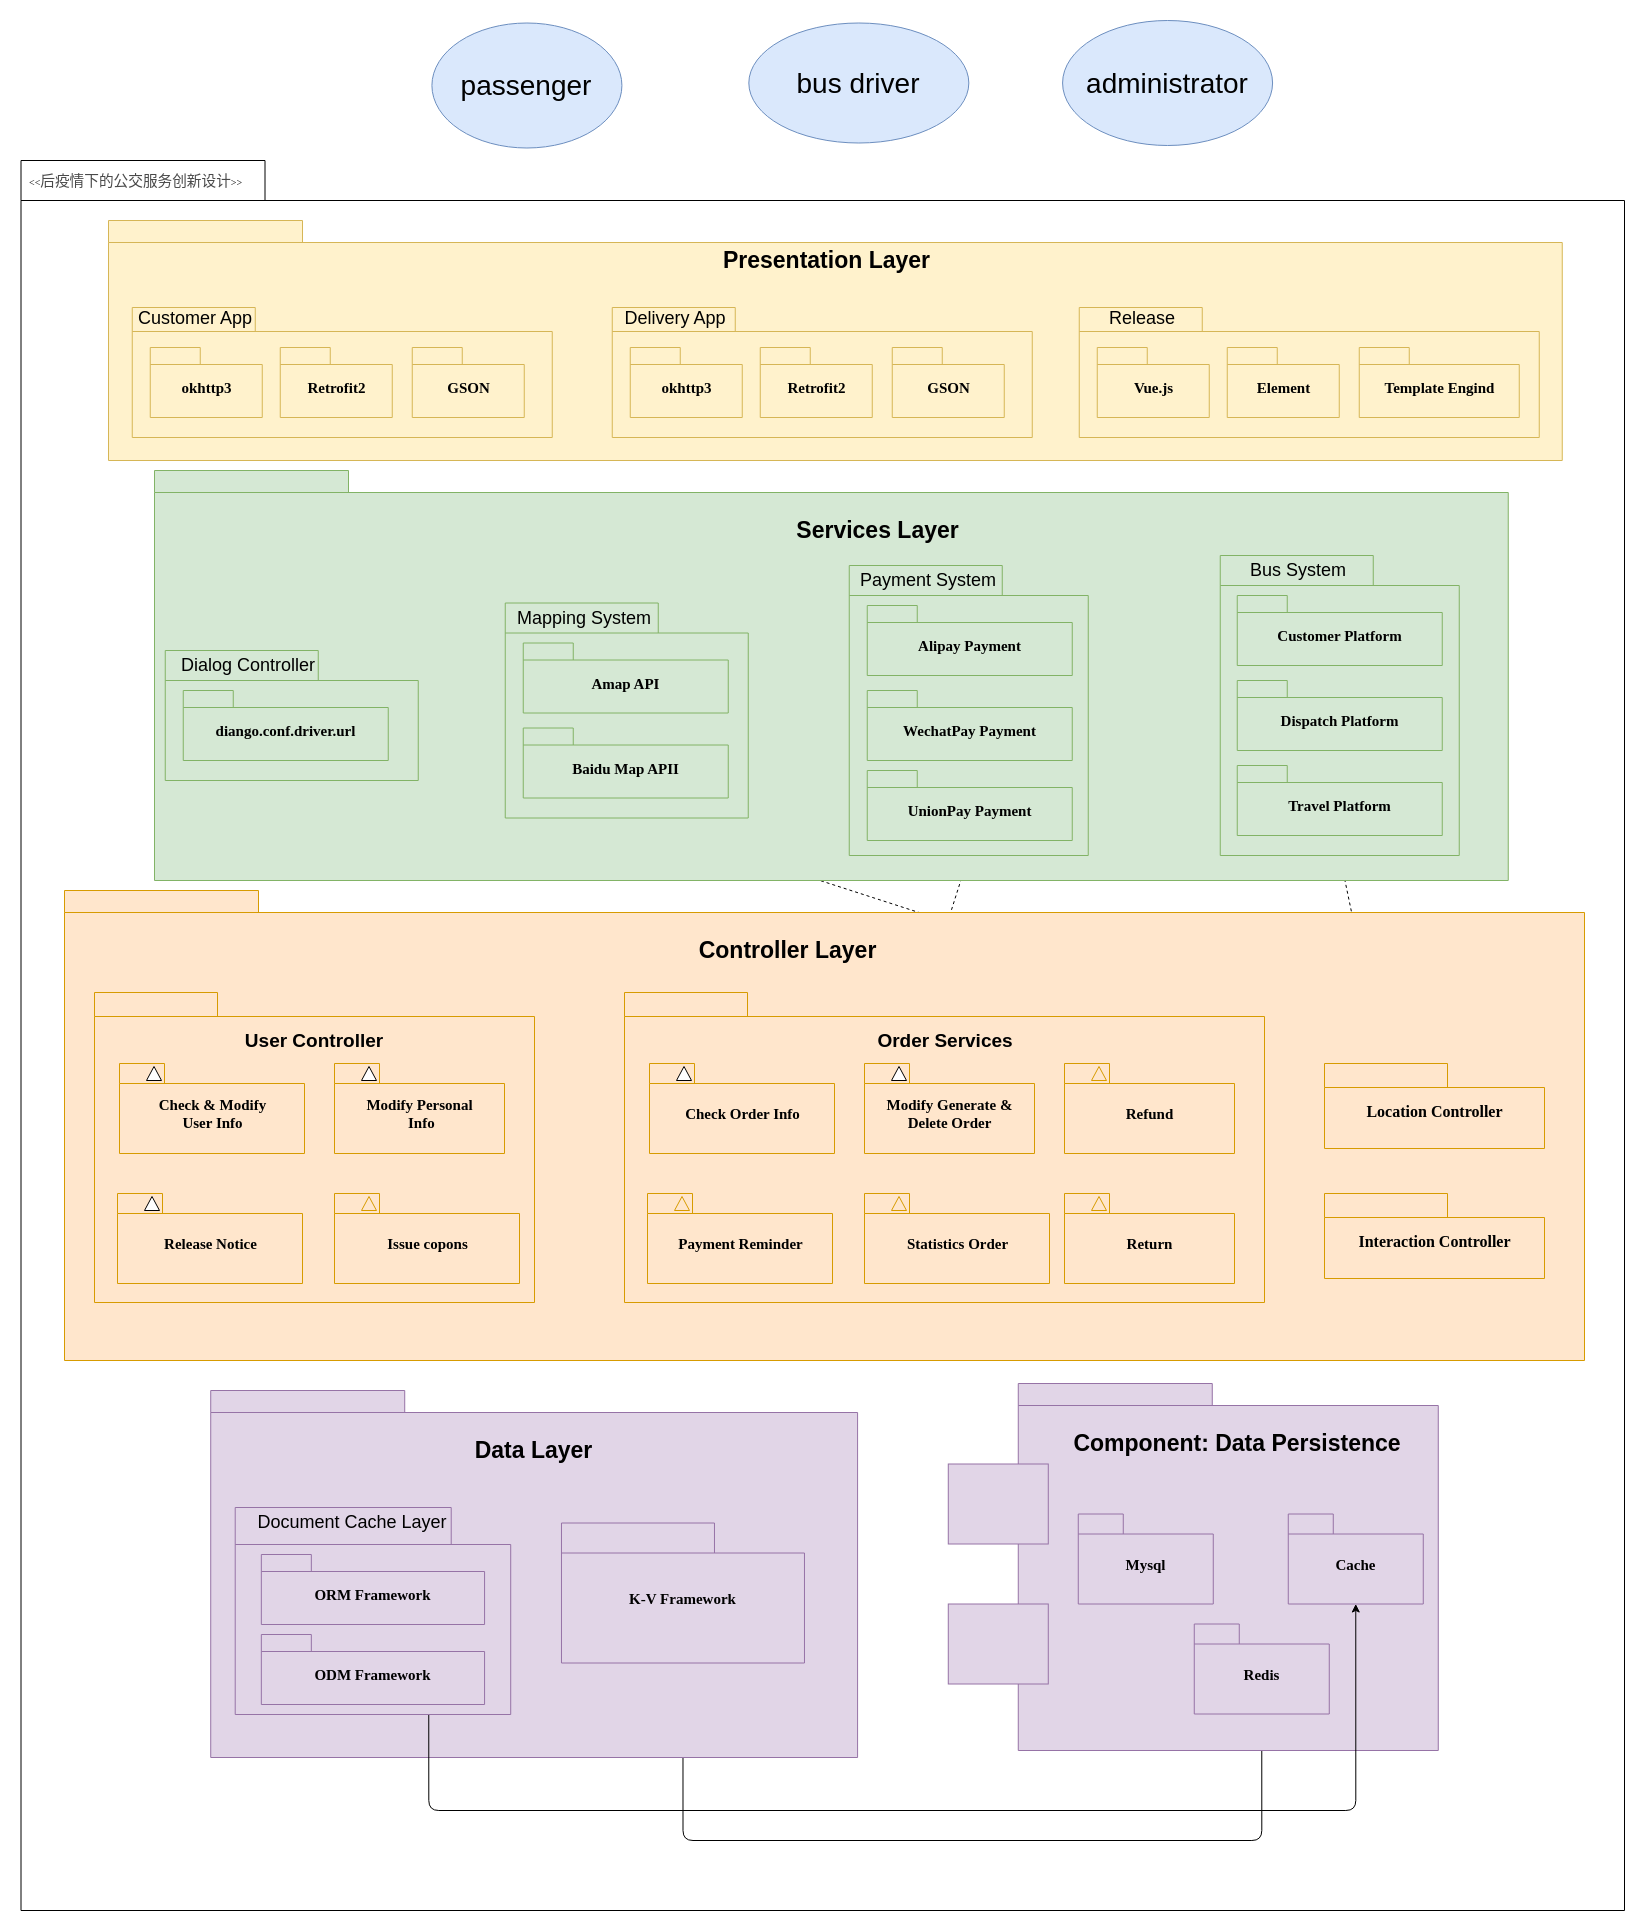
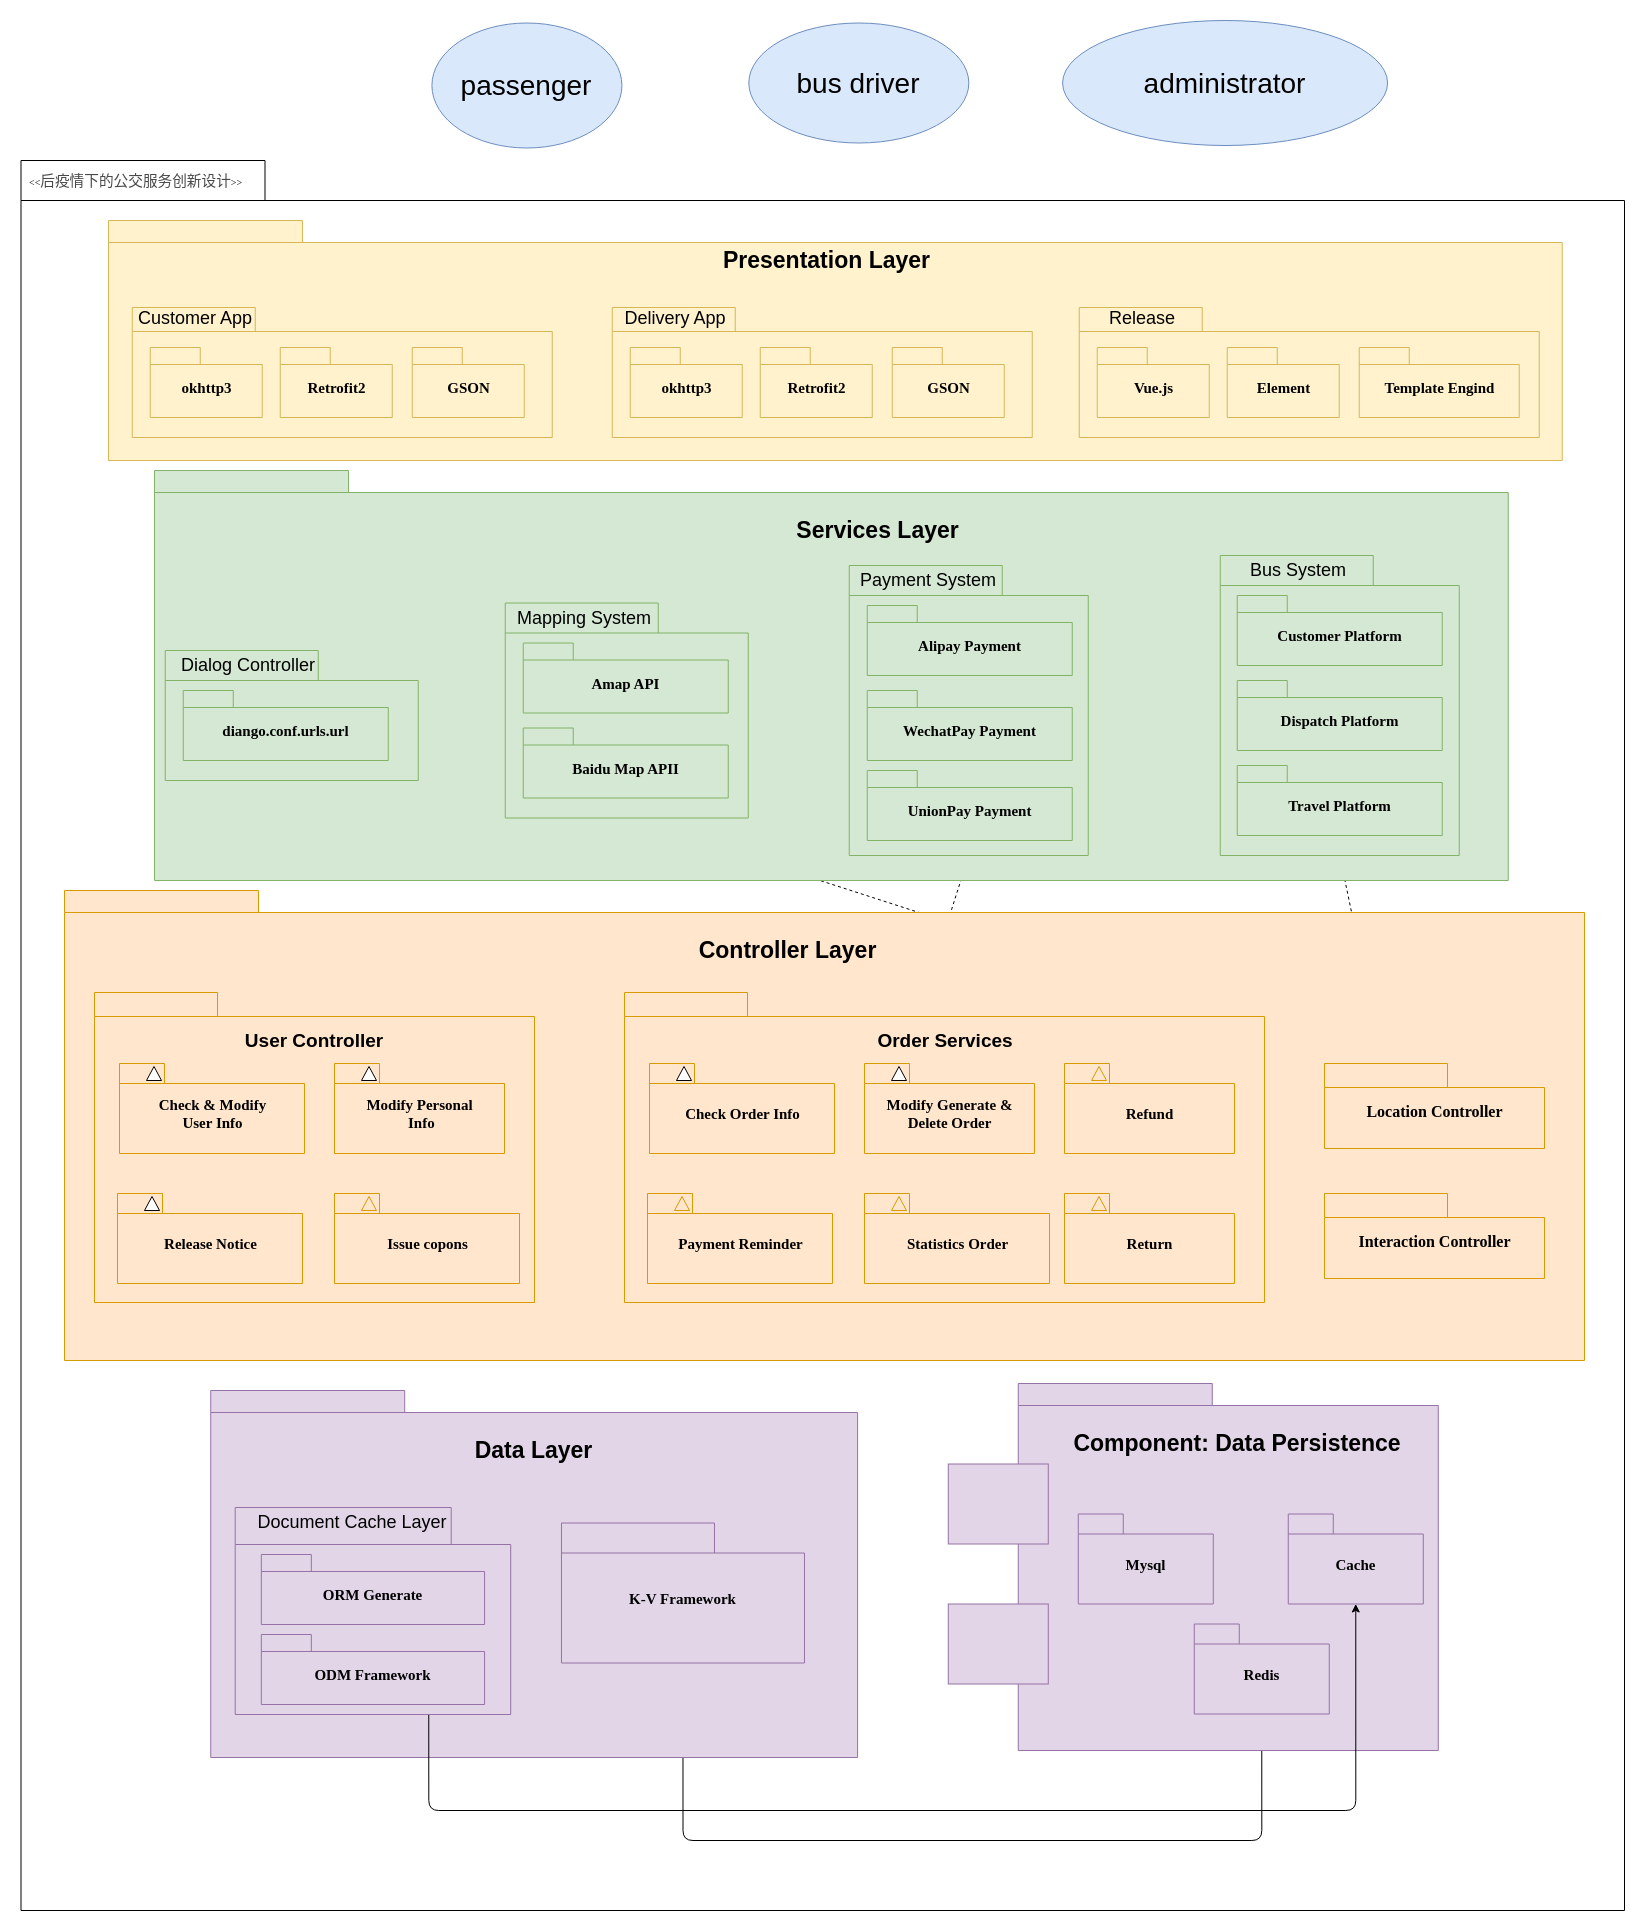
node "administrator": size 210x125 -> 325x125
node "diango.conf.driver.url": label "diango.conf.driver.url" -> "diango.conf.urls.url"
node "ORM Framework": label "ORM Framework" -> "ORM Generate"
